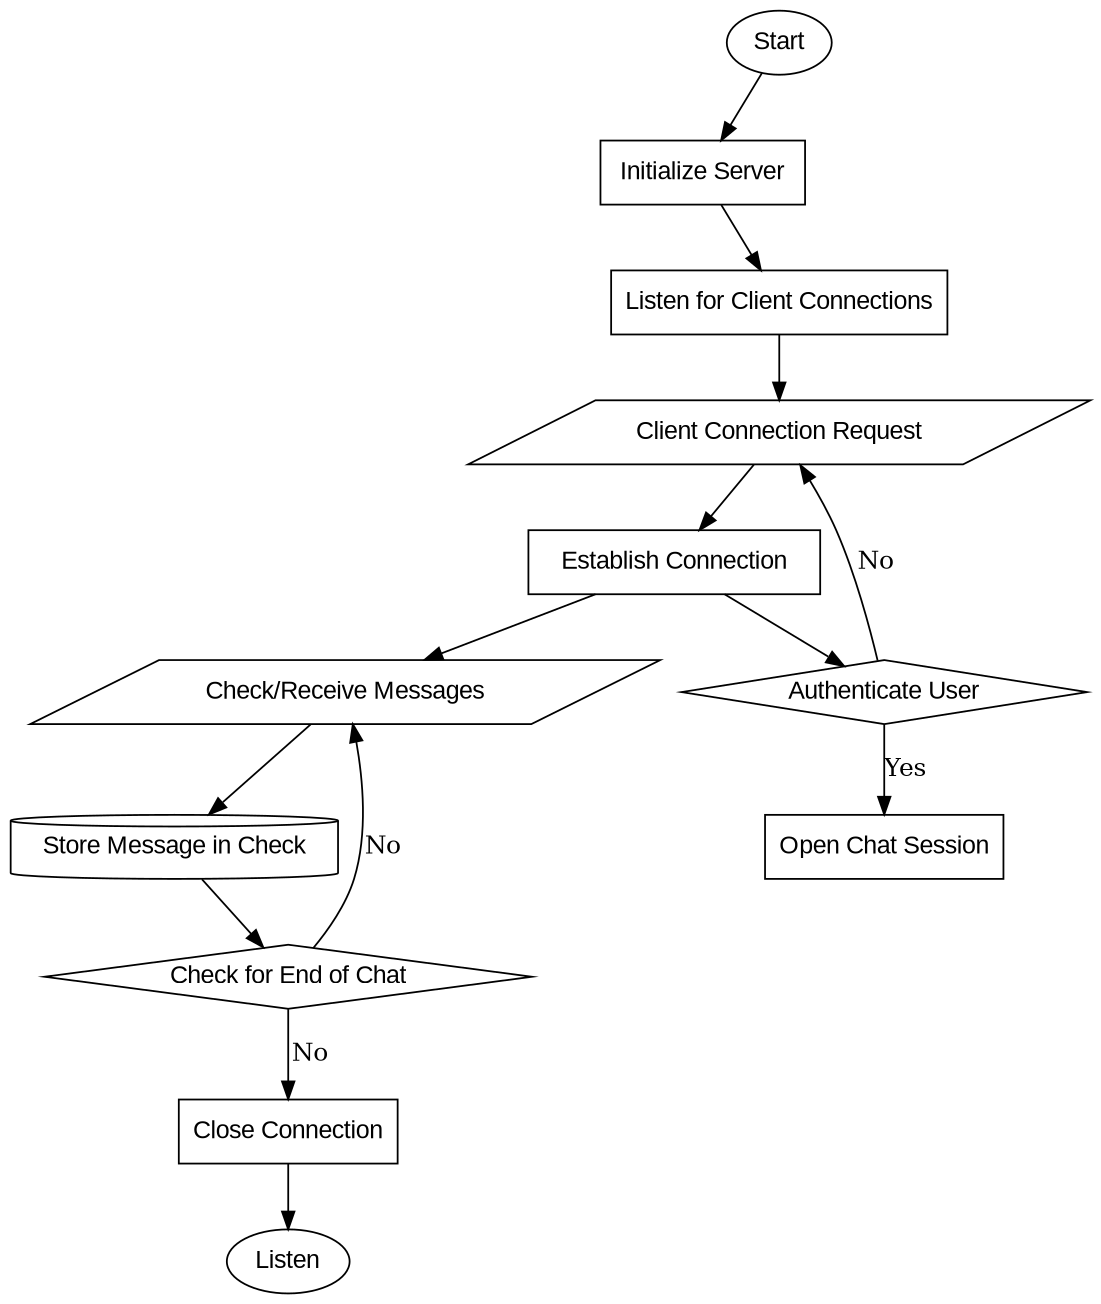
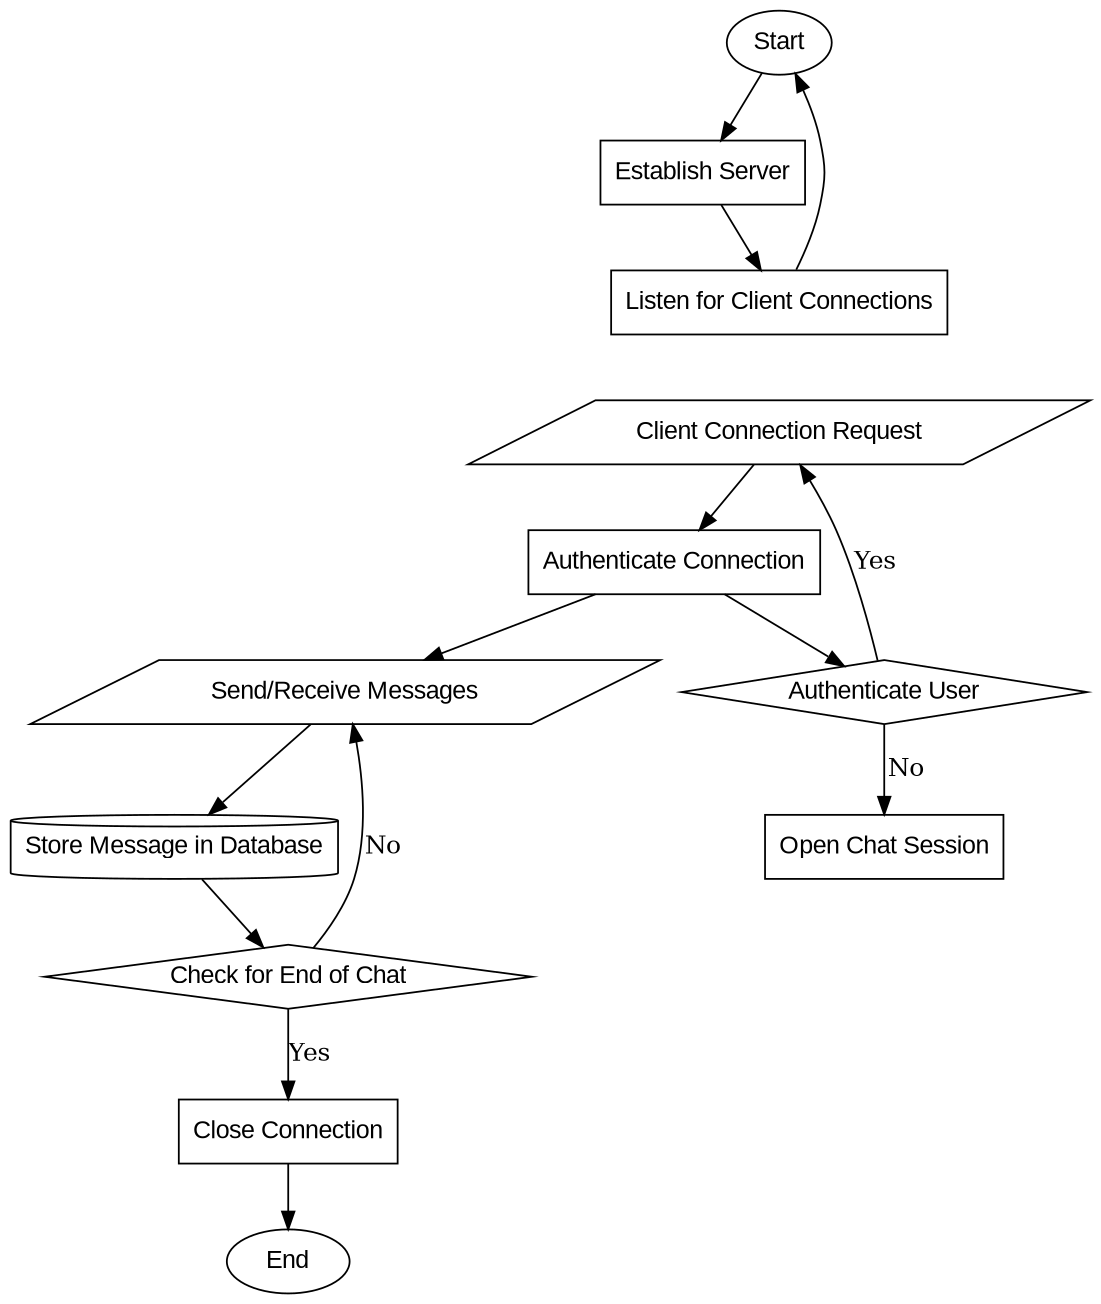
node "Initialize Server": label "Initialize Server" -> "Establish Server"
edge "Listen for Client Connections" -> "Client Connection Request": now "Listen for Client Connections" -> "Start"
node "Establish Connection": label "Establish Connection" -> "Authenticate Connection"
edge "Authenticate User" -> "Client Connection Request": label "No" -> "Yes"
node "Check/Receive Messages": label "Check/Receive Messages" -> "Send/Receive Messages"
edge "Authenticate User" -> "Open Chat Session": label "Yes" -> "No"
node "Store Message in Check": label "Store Message in Check" -> "Store Message in Database"
edge "Check for End of Chat" -> "Close Connection": label "No" -> "Yes"
node "Listen": label "Listen" -> "End"
